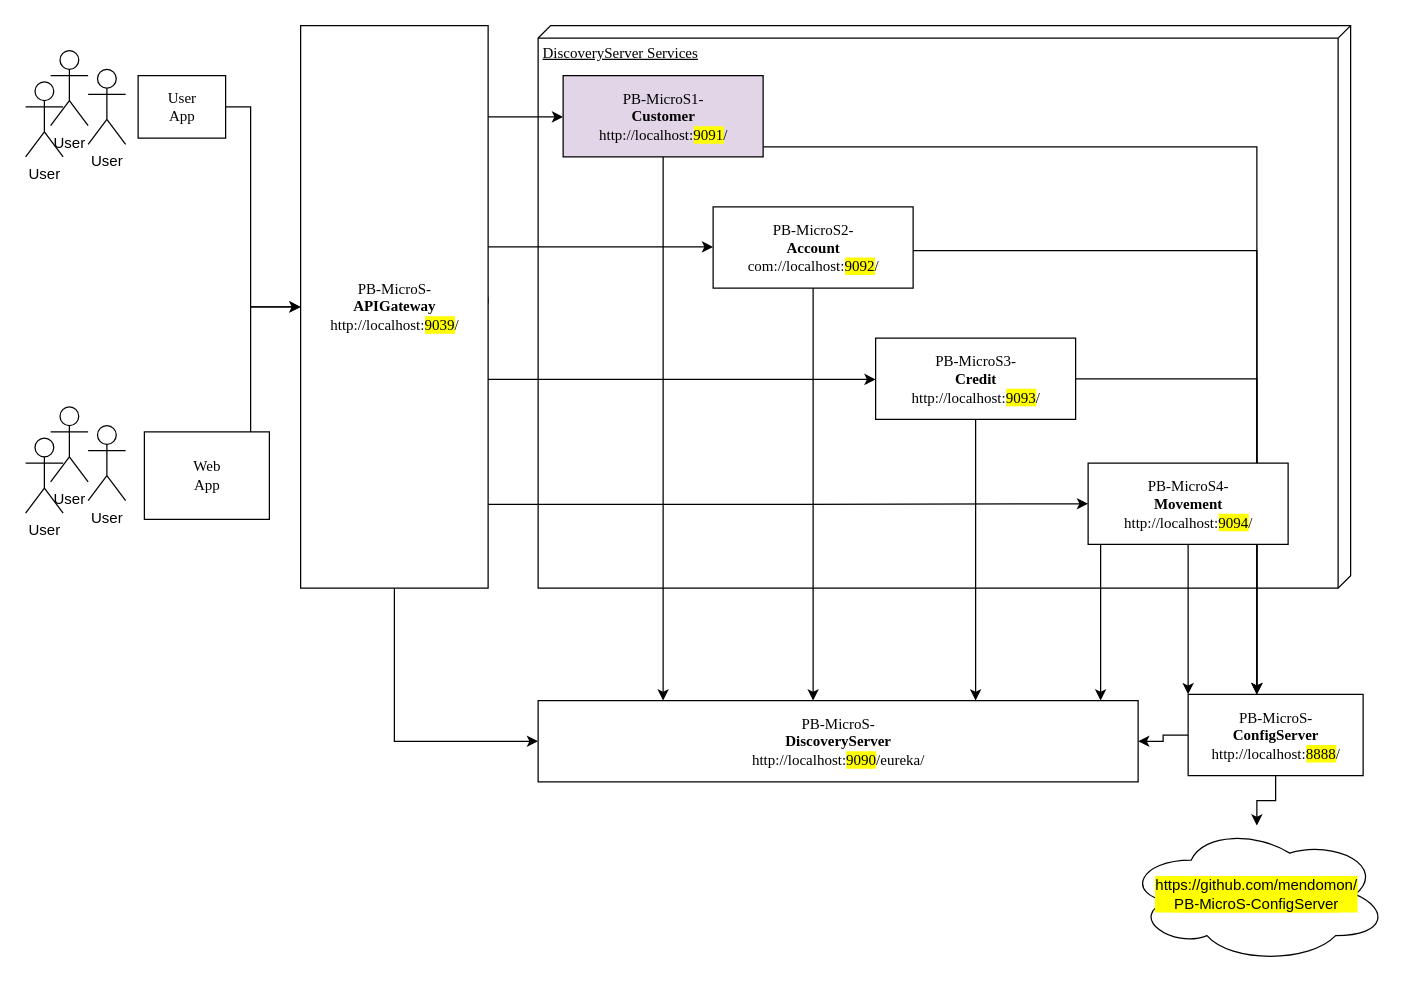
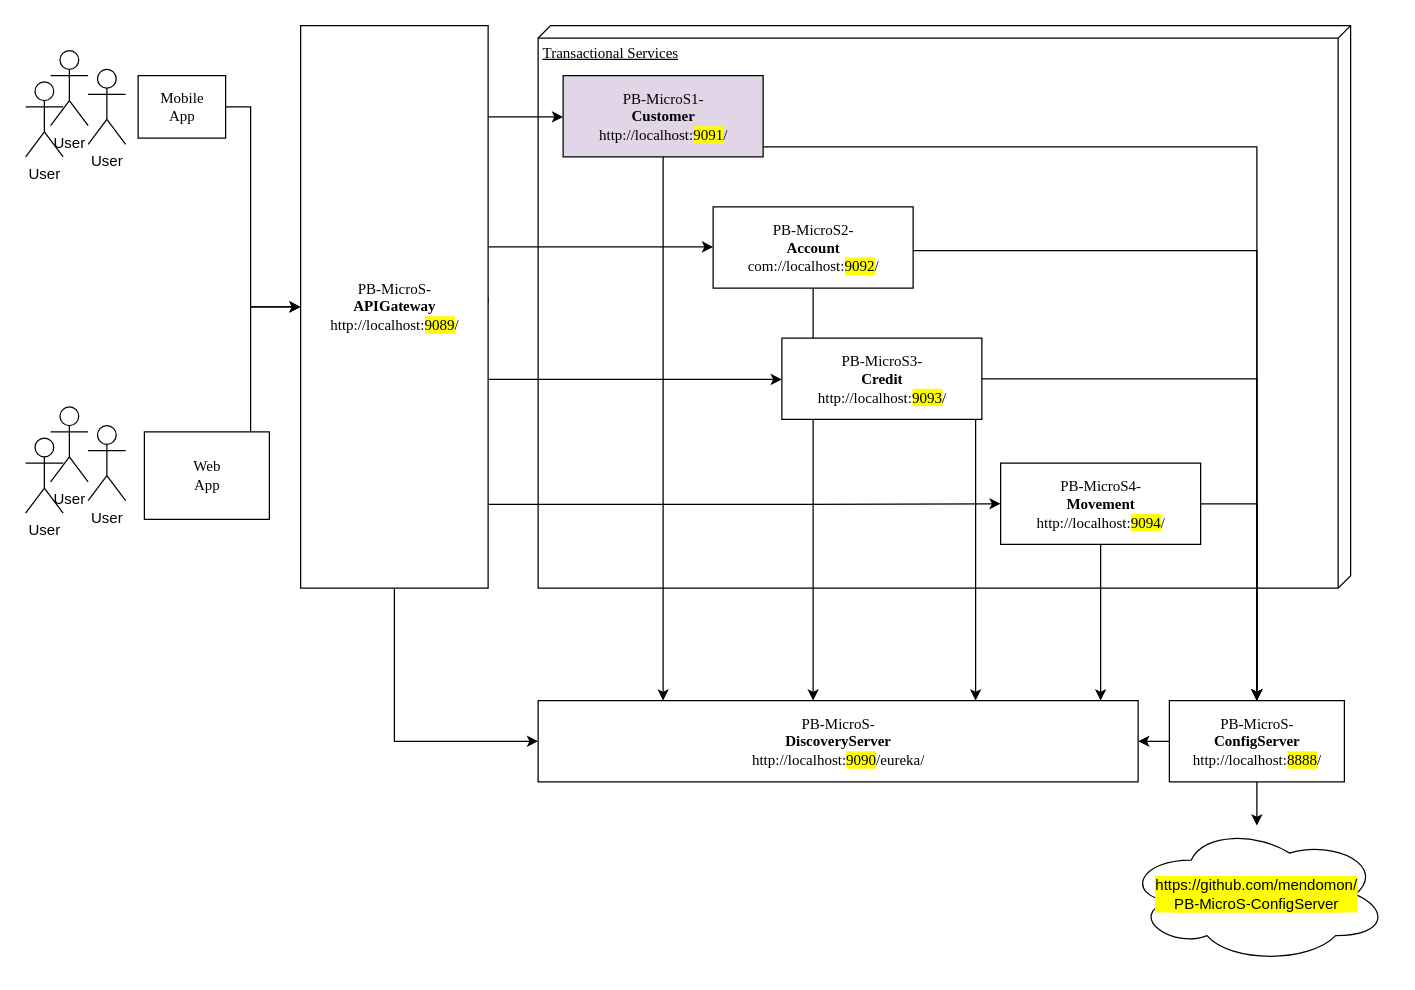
node "DiscoveryServer Services": label "DiscoveryServer Services" -> "Transactional Services"
node "User App": label "User App" -> "Mobile App"
node "PB-MicroS- APIGateway http://localhost:9039/": label "PB-MicroS- APIGateway http://localhost:9039/" -> "PB-MicroS- APIGateway http://localhost:9089/"
node "PB-MicroS3- Credit http://localhost:9093/": moved (976, 379) -> (882, 379)
node "PB-MicroS4- Movement http://localhost:9094/": moved (1188, 504) -> (1101, 504)
node "PB-MicroS- ConfigServer http://localhost:8888/": moved (1276, 735) -> (1257, 741)
